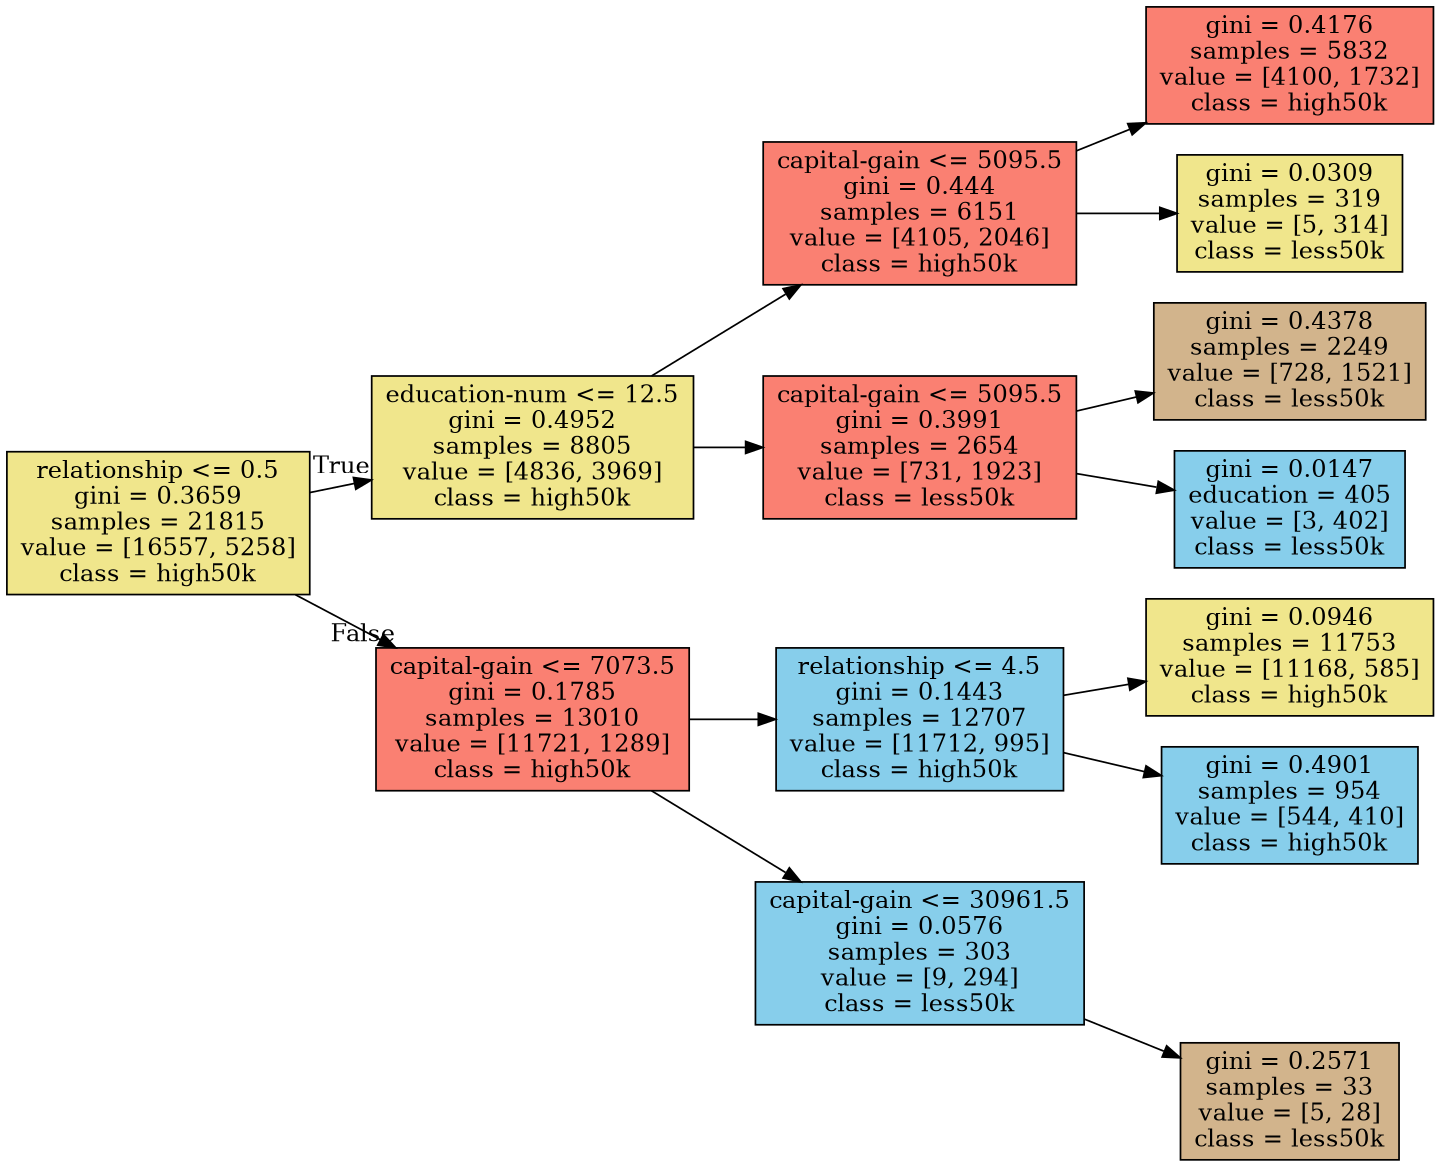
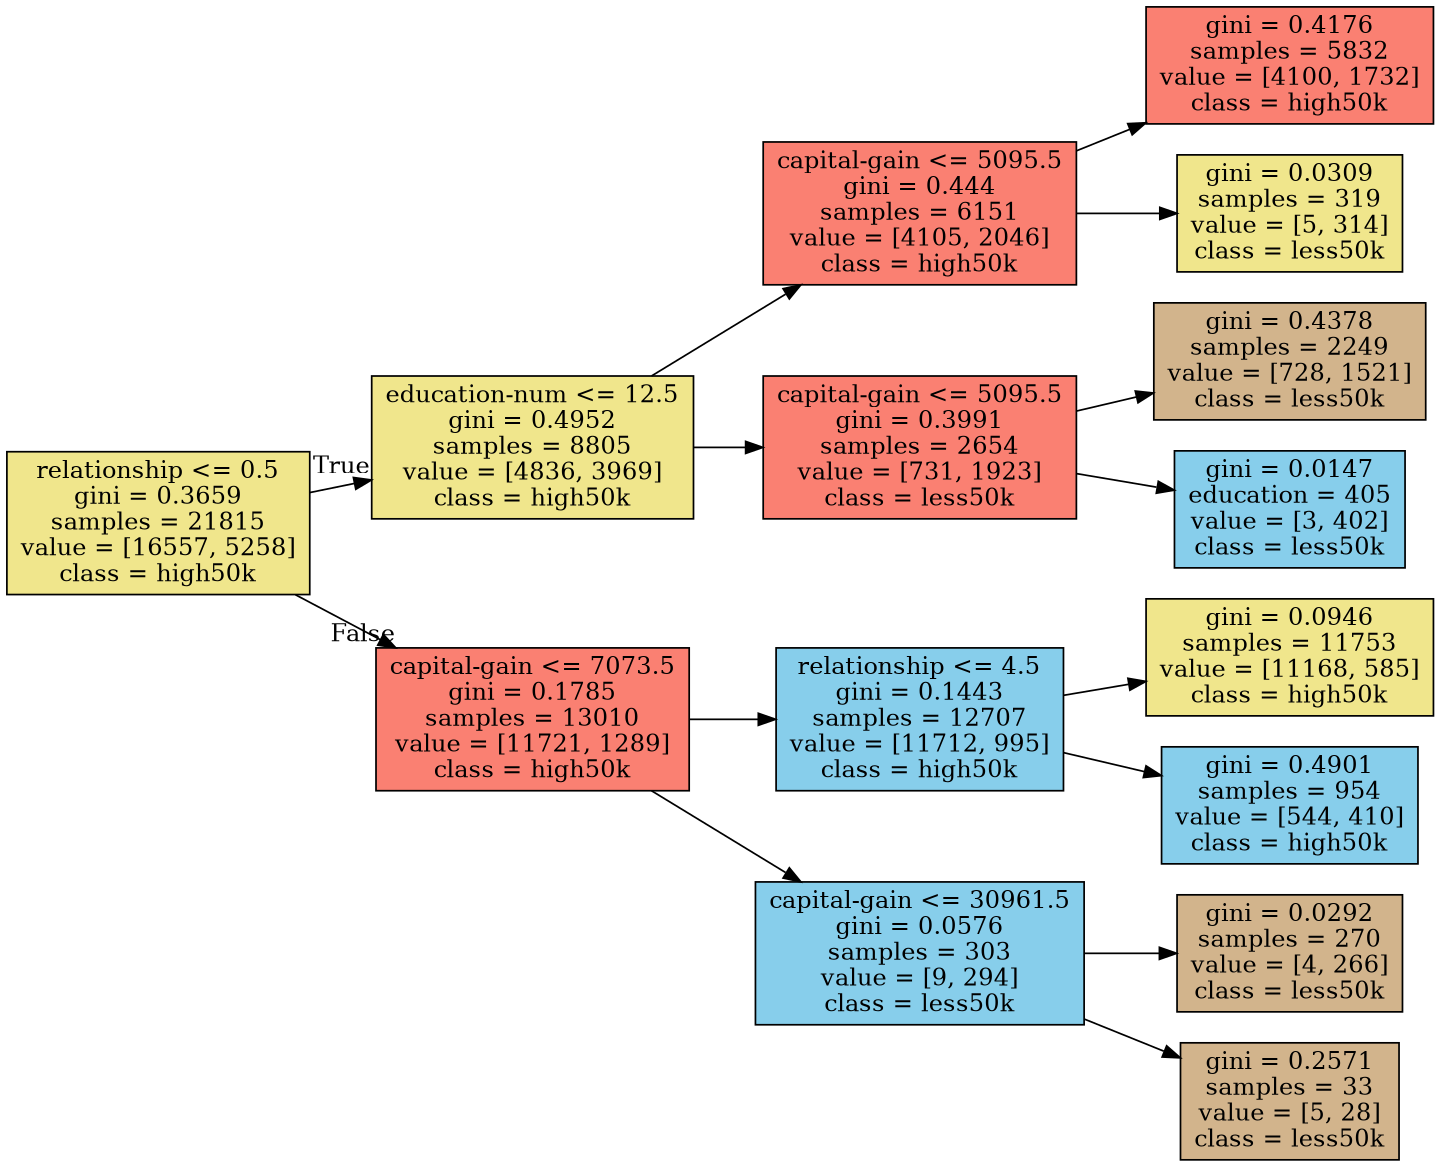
node "gini = 0.0292 samples = 270 value = [4, 266] class = less50k": added
